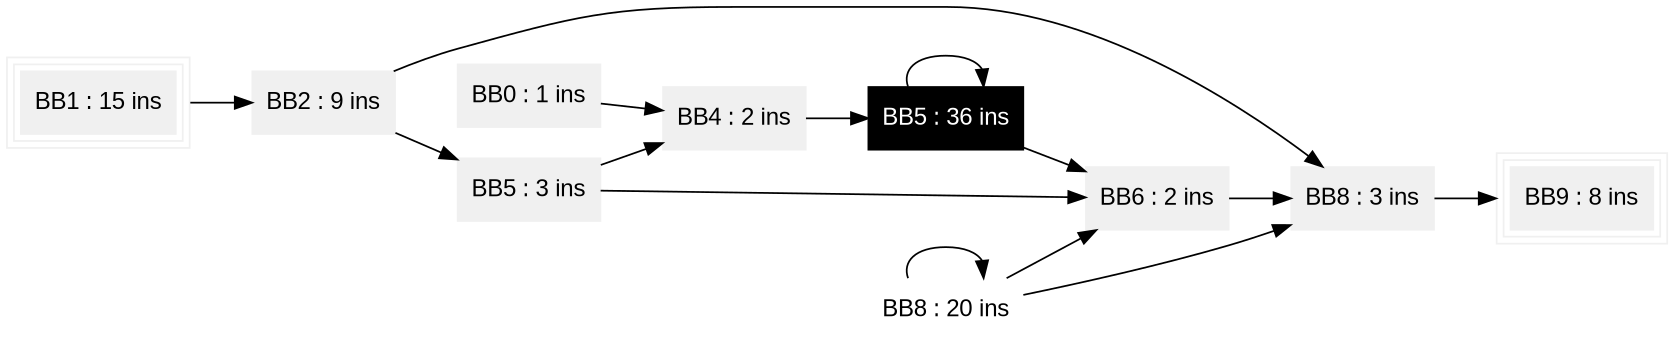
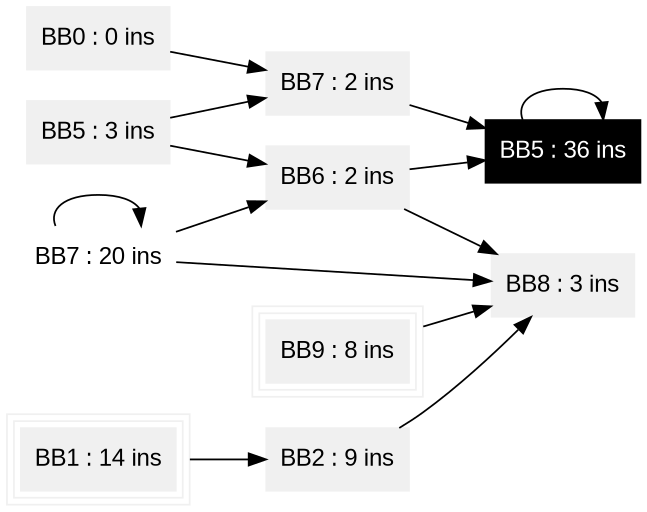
node "BB0 : 1 ins": label "BB0 : 1 ins" -> "BB0 : 0 ins"
node "BB1 : 15 ins": label "BB1 : 15 ins" -> "BB1 : 14 ins"
node "BB4 : 2 ins": label "BB4 : 2 ins" -> "BB7 : 2 ins"
edge "BB2 : 9 ins" -> "BB5 : 3 ins": removed
edge "BB5 : 36 ins" -> "BB6 : 2 ins": reversed
edge "BB8 : 3 ins" -> "BB9 : 8 ins": reversed
node "BB8 : 20 ins": label "BB8 : 20 ins" -> "BB7 : 20 ins"
